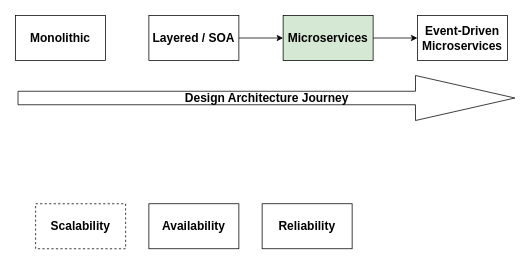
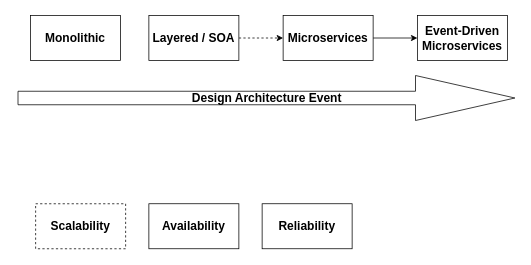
node "Monolithic": moved (60, 38) -> (75, 38)
edge "Layered / SOA" -> "Microservices": style solid -> dashed
node "Microservices": fillcolor #d5e8d4 -> #ffffff
node "Design Architecture Journey": label "Design Architecture Journey" -> "Design Architecture Event"
